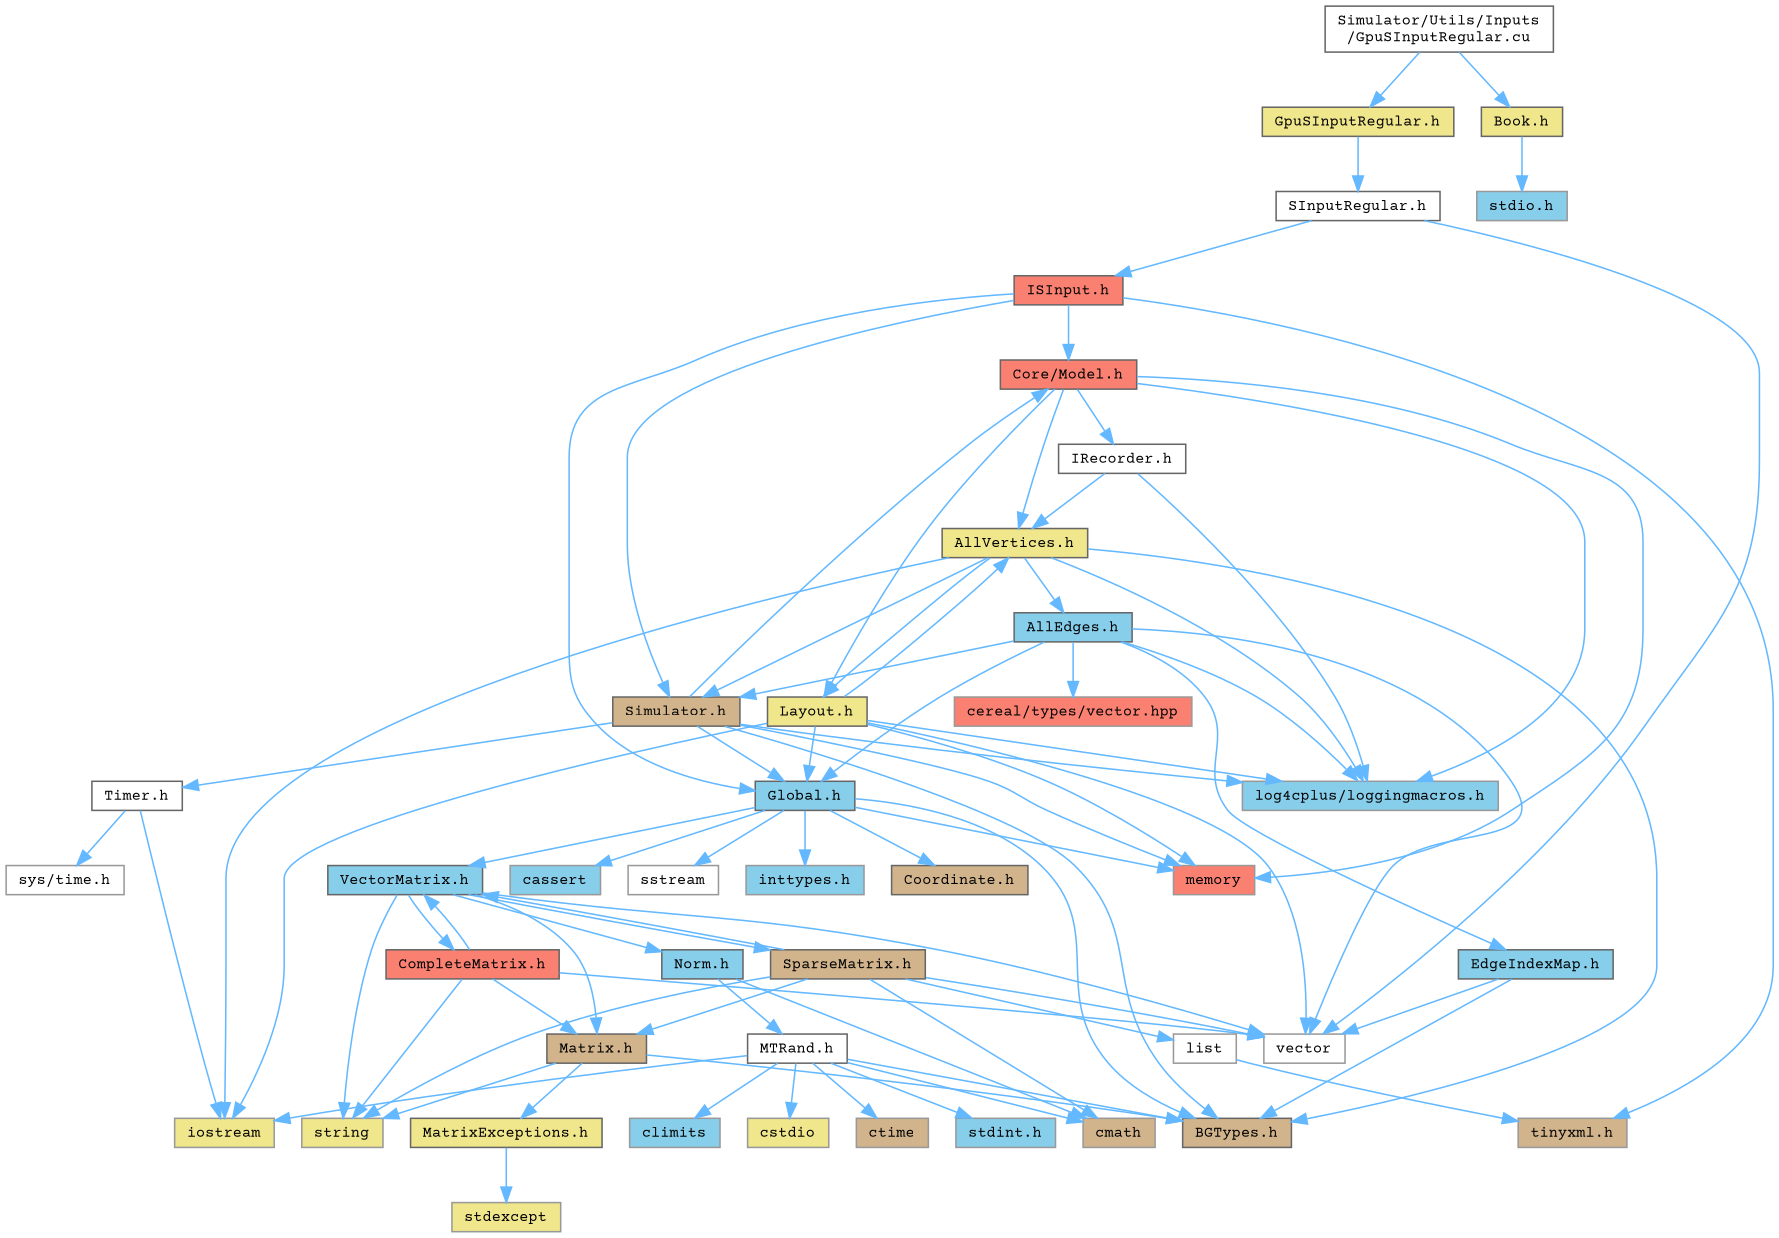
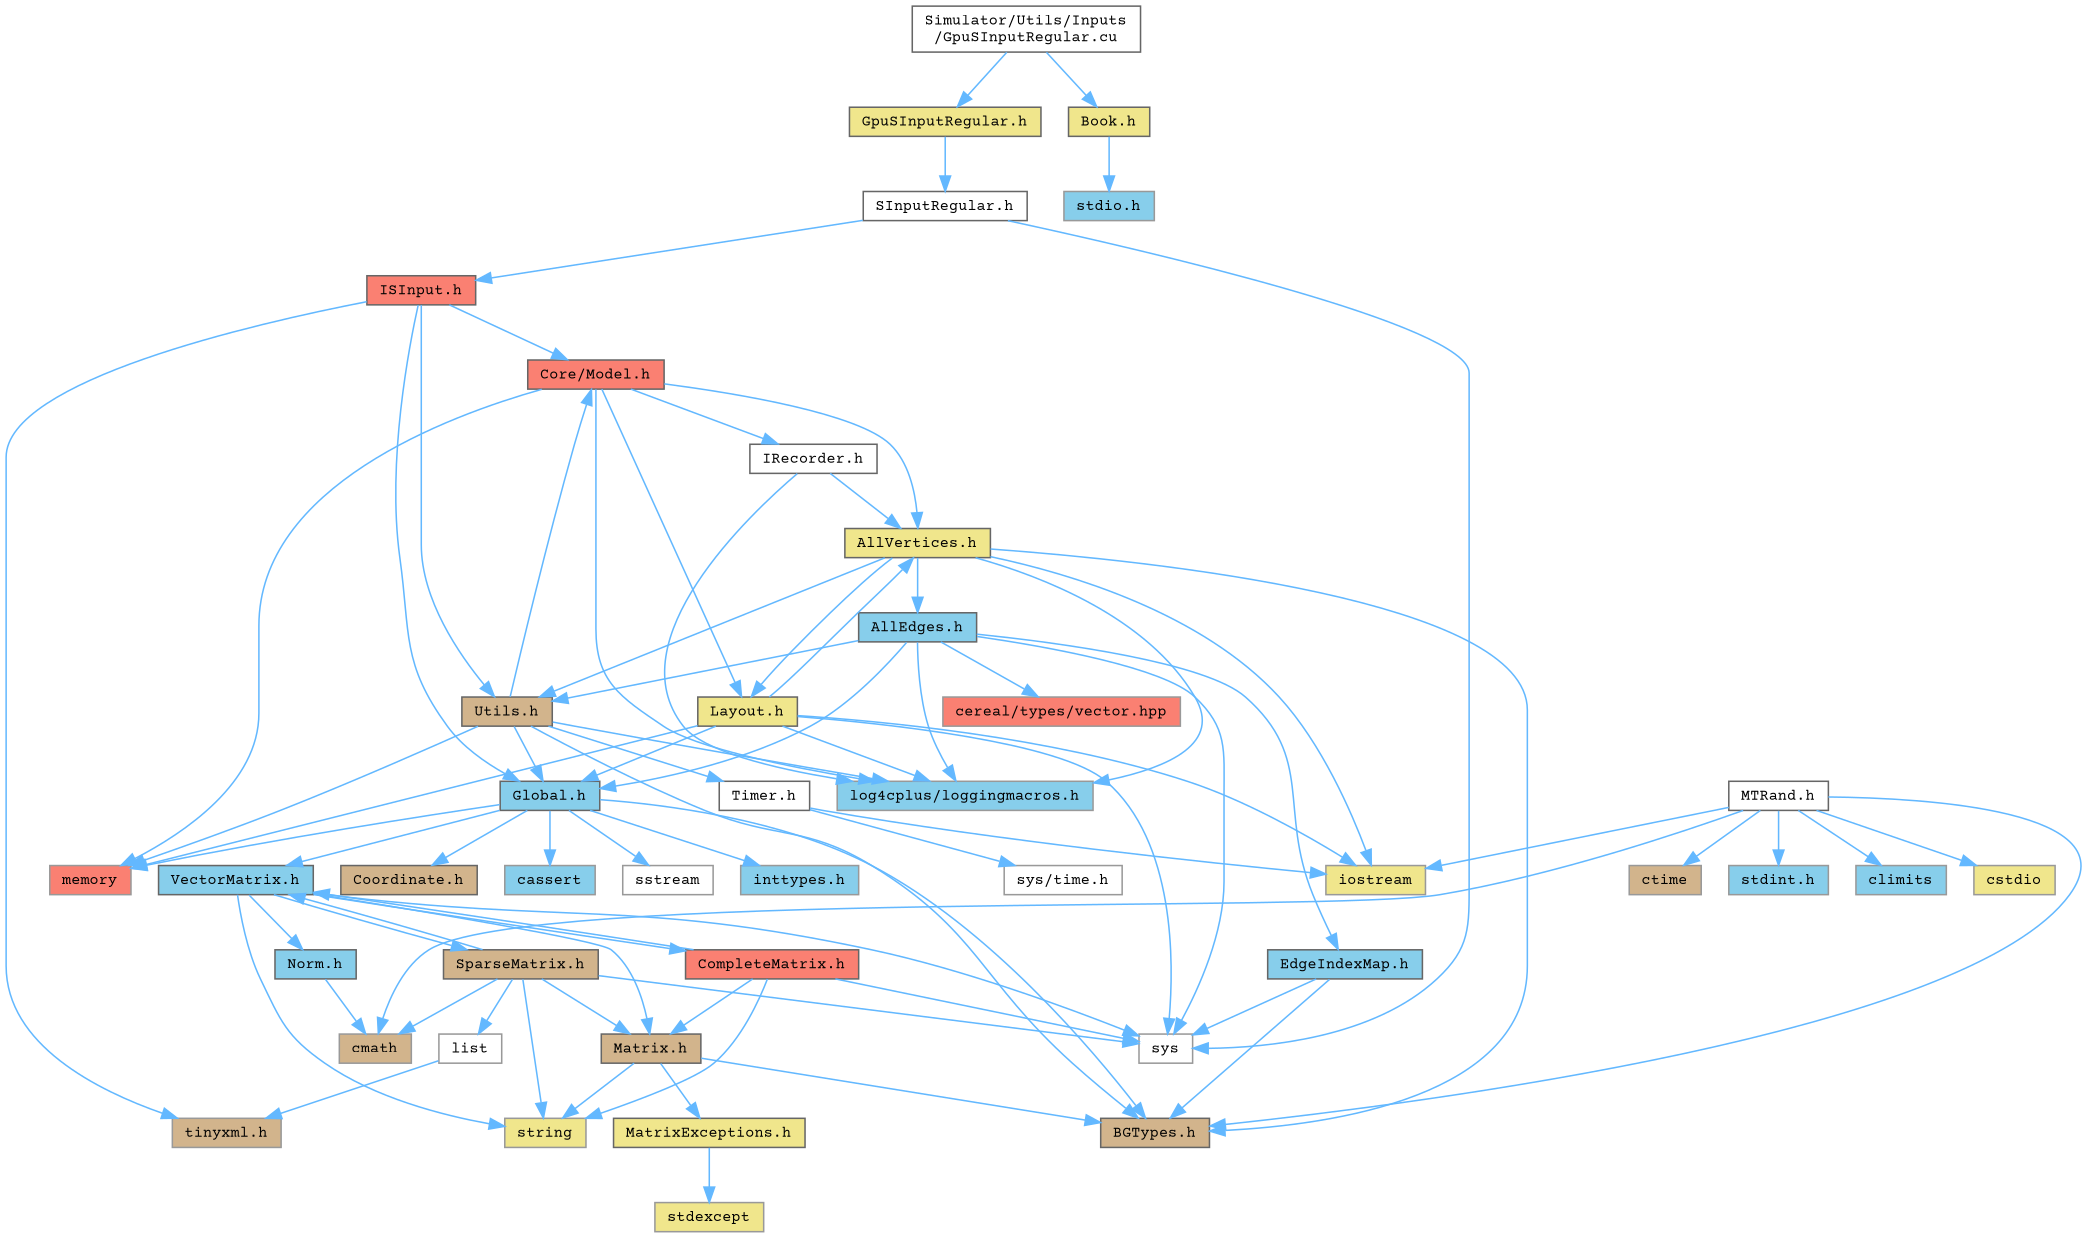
node "Simulator.h": label "Simulator.h" -> "Utils.h"
edge "Norm.h" -> "MTRand.h": removed
node "vector": label "vector" -> "sys"
